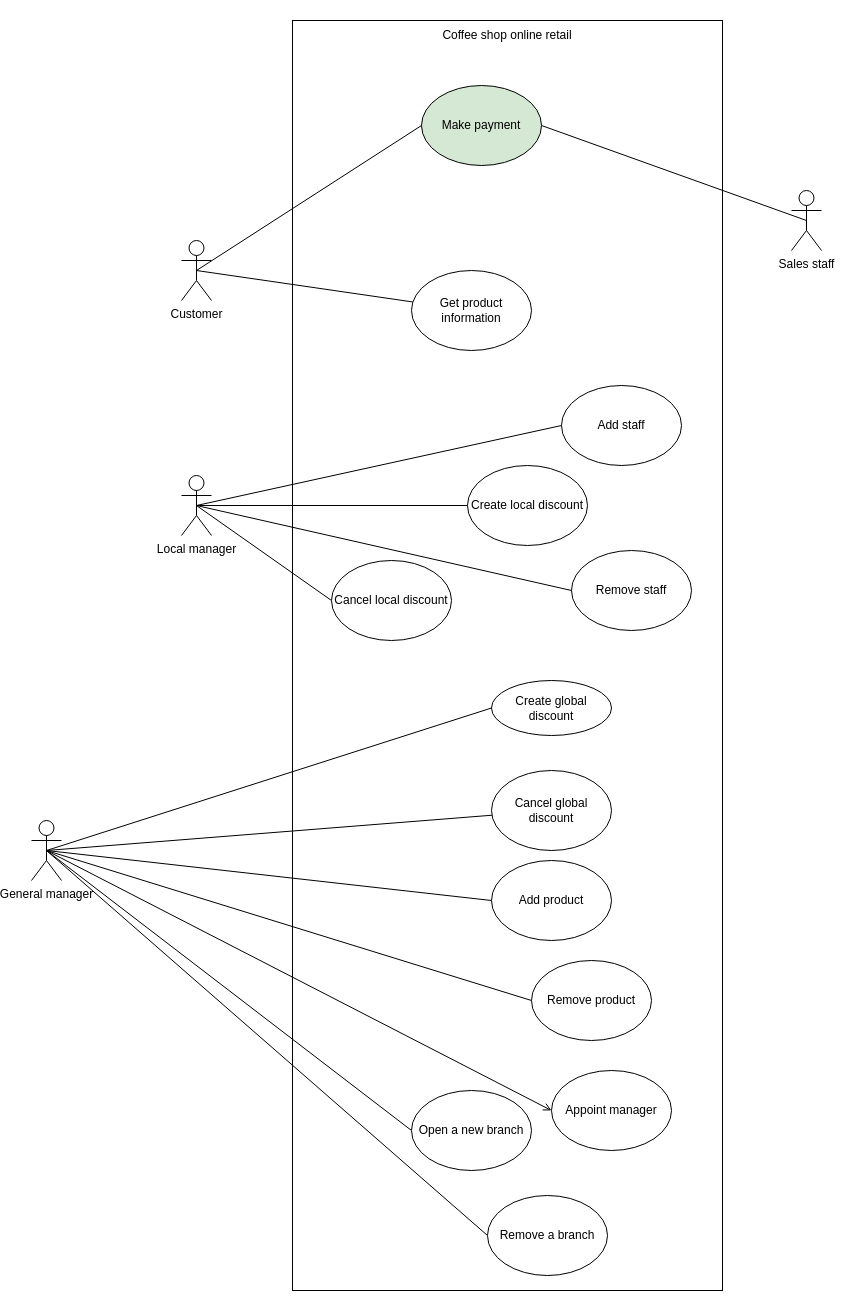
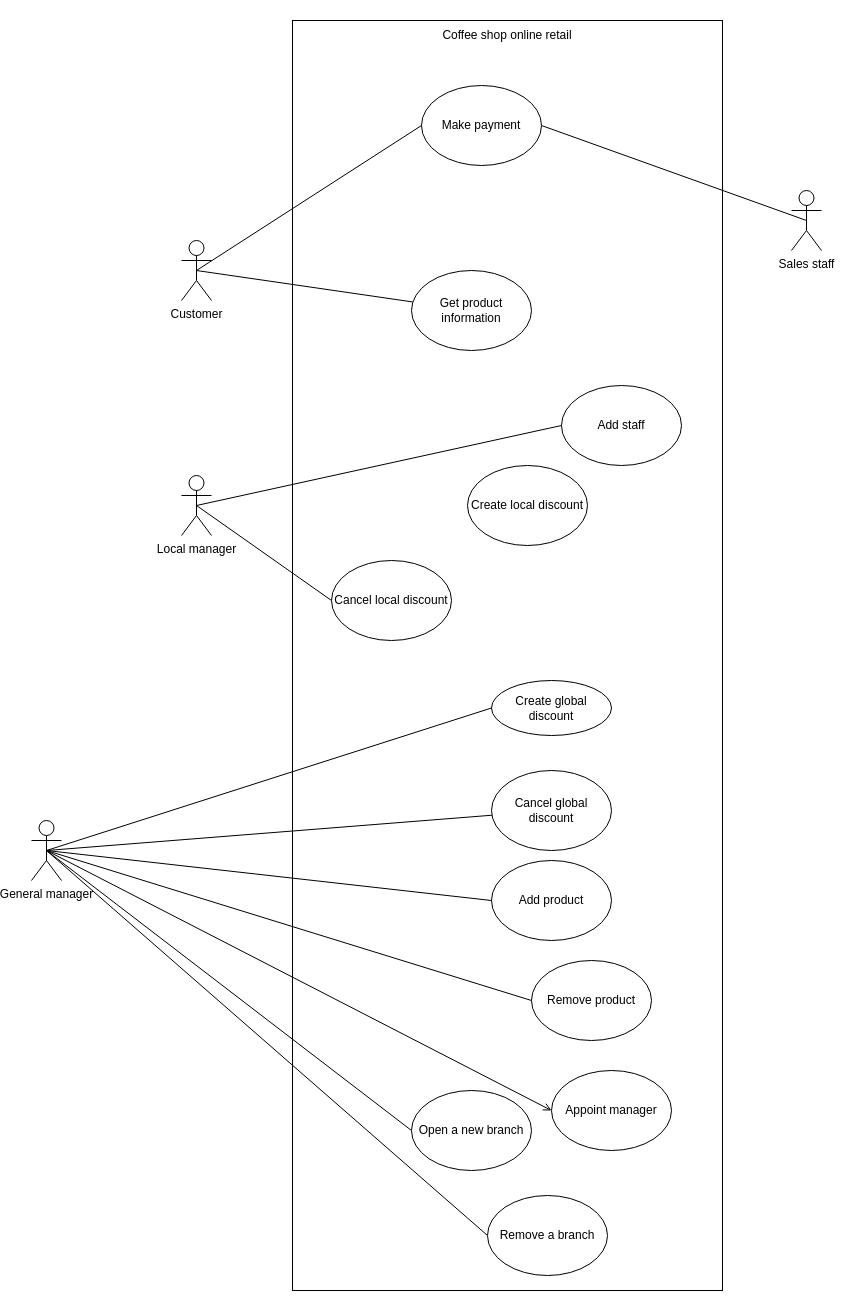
node "Make payment": fillcolor #d5e8d4 -> #ffffff
edge "Local manager" -- "Create local discount": removed
edge "Local manager" -- "Remove staff": removed
node "Remove staff": removed
